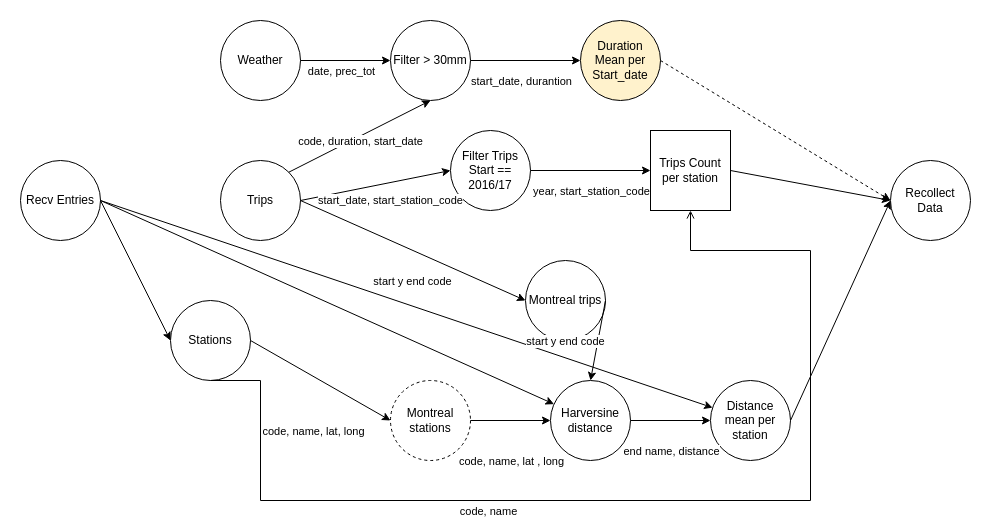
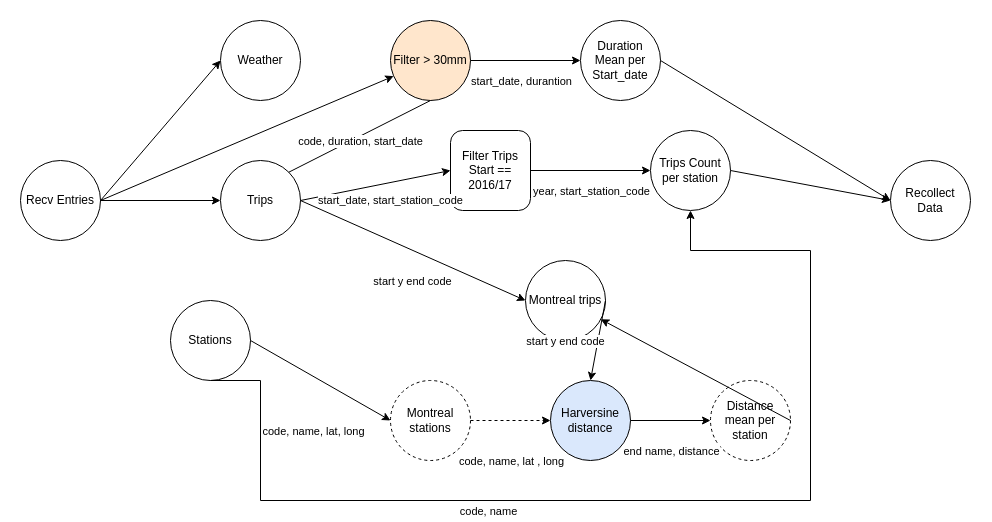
edge "Weather" -> "Filter > 30mm": removed, label "date, prec_tot"
node "Filter > 30mm": fillcolor #ffffff -> #ffe6cc
node "Duration Mean per Start_date": fillcolor #fff2cc -> #ffffff
edge "Trips" -> "Filter > 30mm": arrowhead classic -> none
edge "Duration Mean per Start_date" -> "Recollect Data": style dashed -> solid
node "Filter Trips Start == 2016/17": shape ellipse -> rounded rectangle
node "Trips Count per station": shape rectangle -> ellipse
edge "Stations" -> "Trips Count per station": arrowhead open -> classic
edge "Recv Entries" -> "Stations": now "Recv Entries" -> "Filter > 30mm"
edge "Distance mean per station" -> "Recollect Data": now "Distance mean per station" -> "Montreal trips"
edge "Recv Entries" -> "Harversine distance": now "Recv Entries" -> "Trips"
edge "Recv Entries" -> "Distance mean per station": now "Recv Entries" -> "Weather"
edge "Montreal stations" -> "Harversine distance": style solid -> dashed
node "Harversine distance": fillcolor #ffffff -> #dae8fc
node "Distance mean per station": style solid -> dashed
